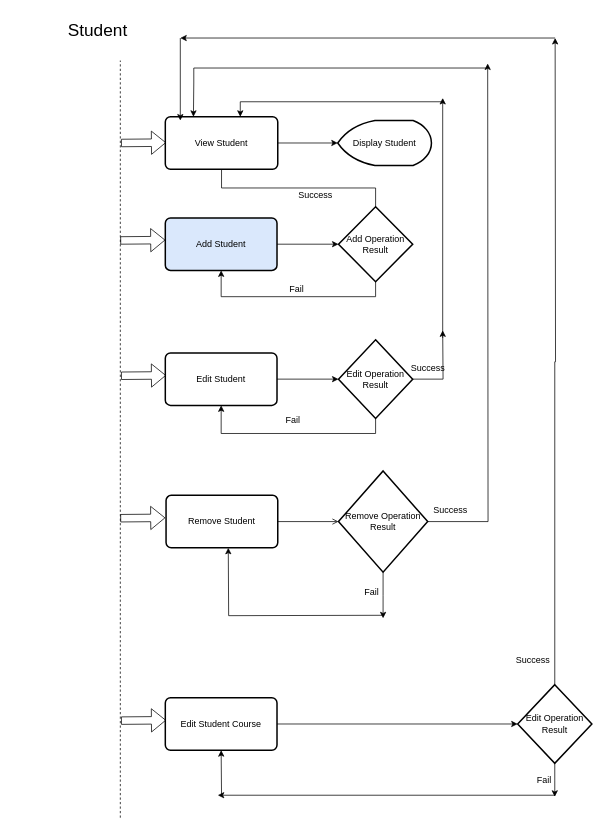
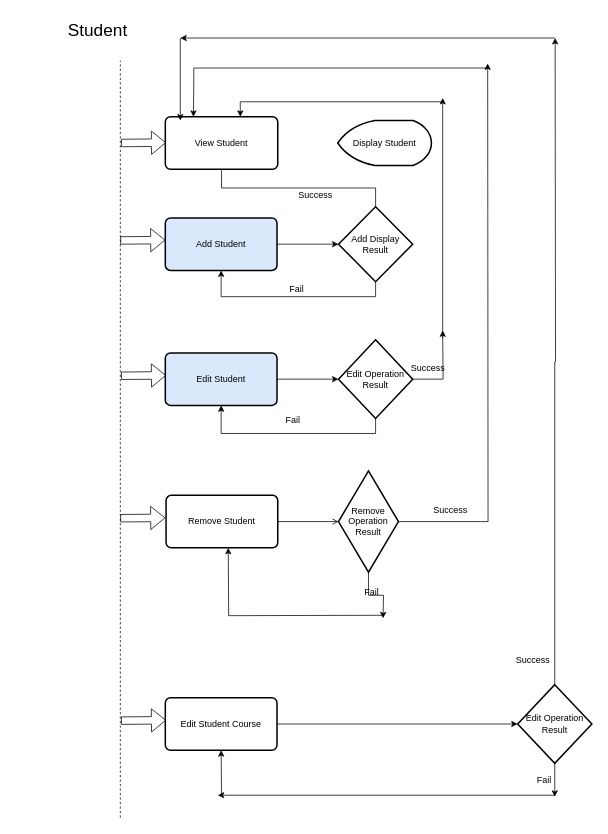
edge "View Student" -> "Display Student": removed
node "Add Operation Result": label "Add Operation Result" -> "Add Display Result"
node "Edit Student": fillcolor #ffffff -> #dae8fc
node "Remove Operation Result": size 89x101 -> 60x101
